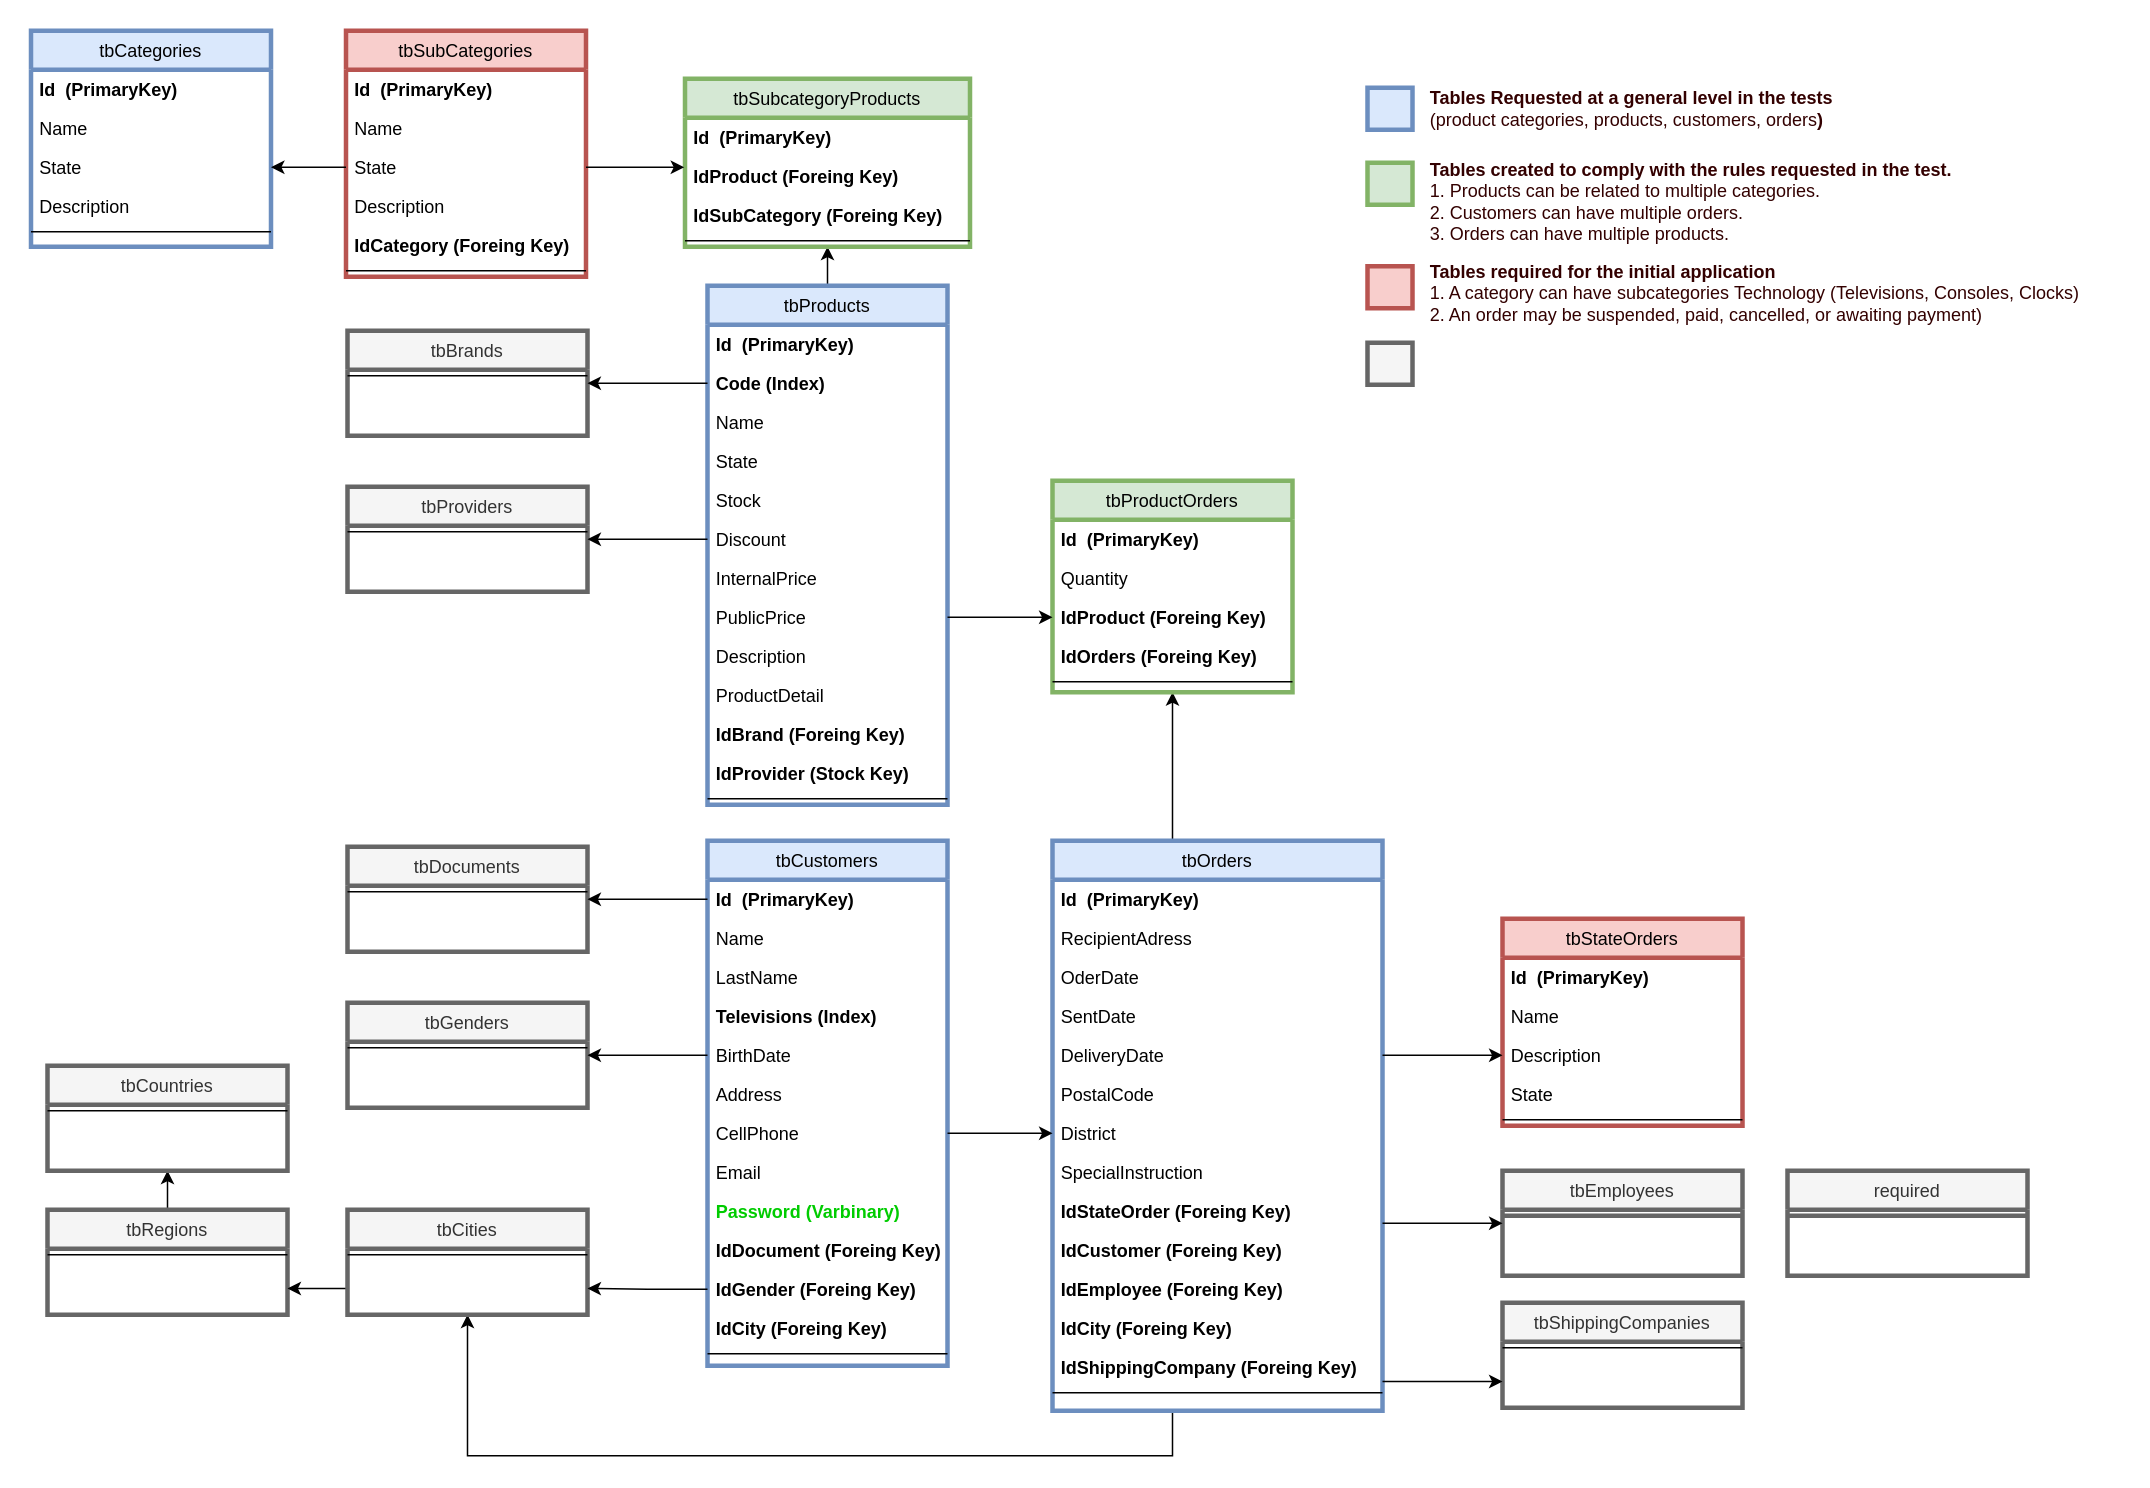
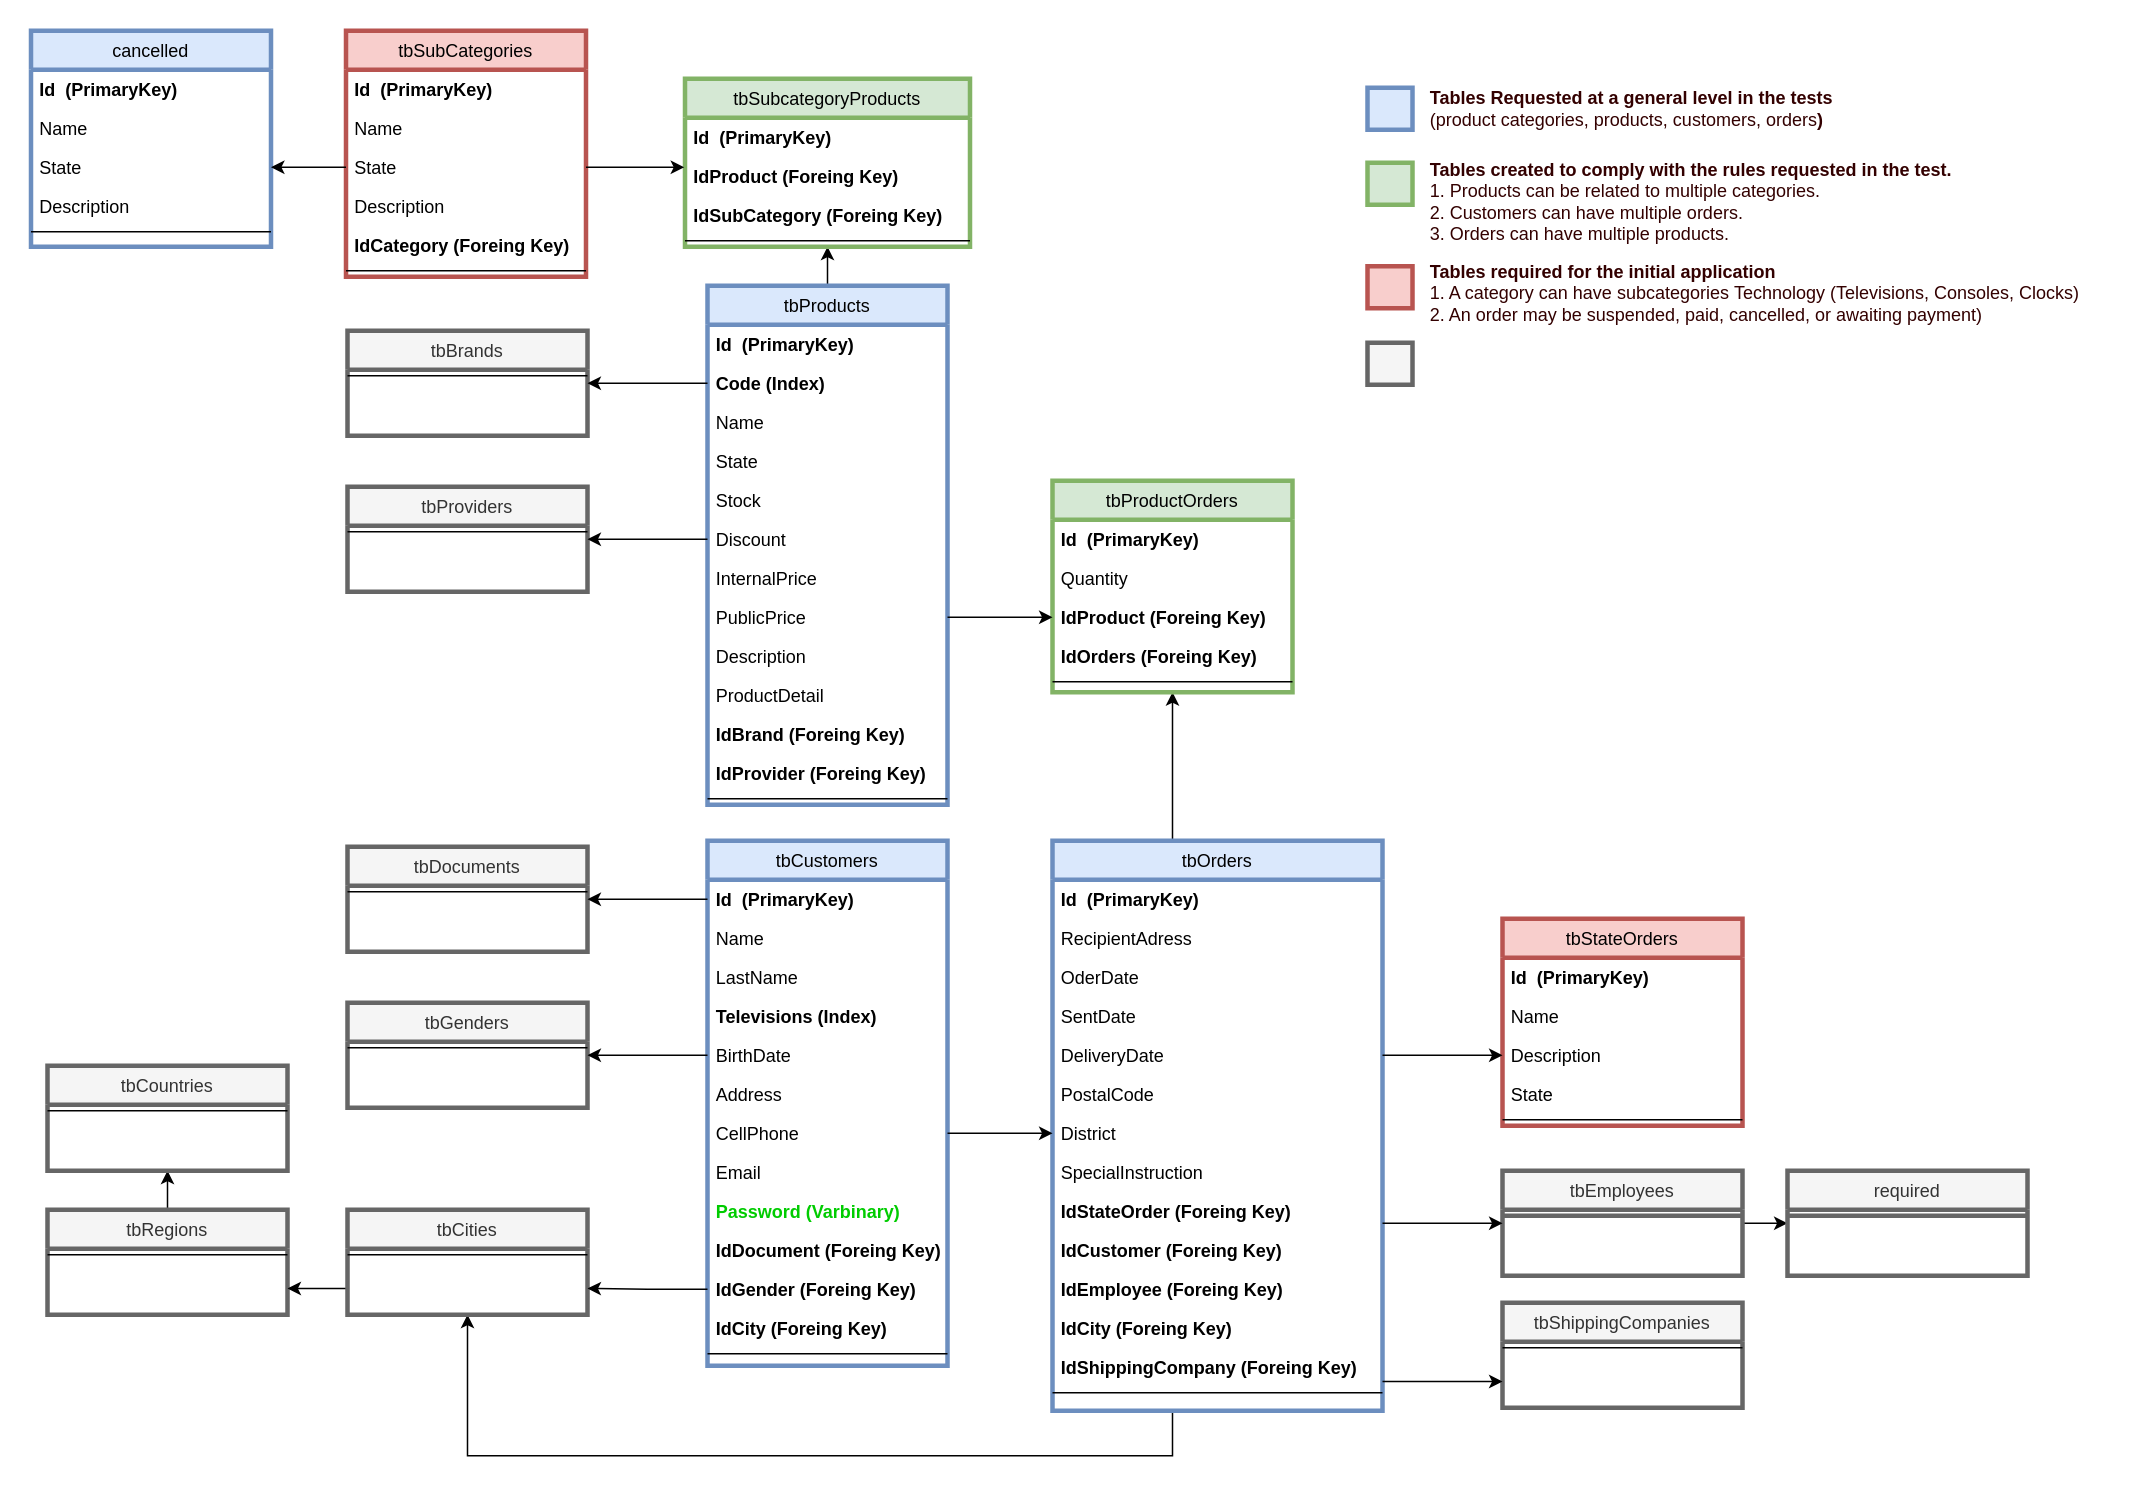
node "tbCategories": label "tbCategories" -> "cancelled"
node "IdProvider (Stock Key)": label "IdProvider (Stock Key)" -> "IdProvider (Foreing Key)"
edge "tbEmployees" -> "required": added
